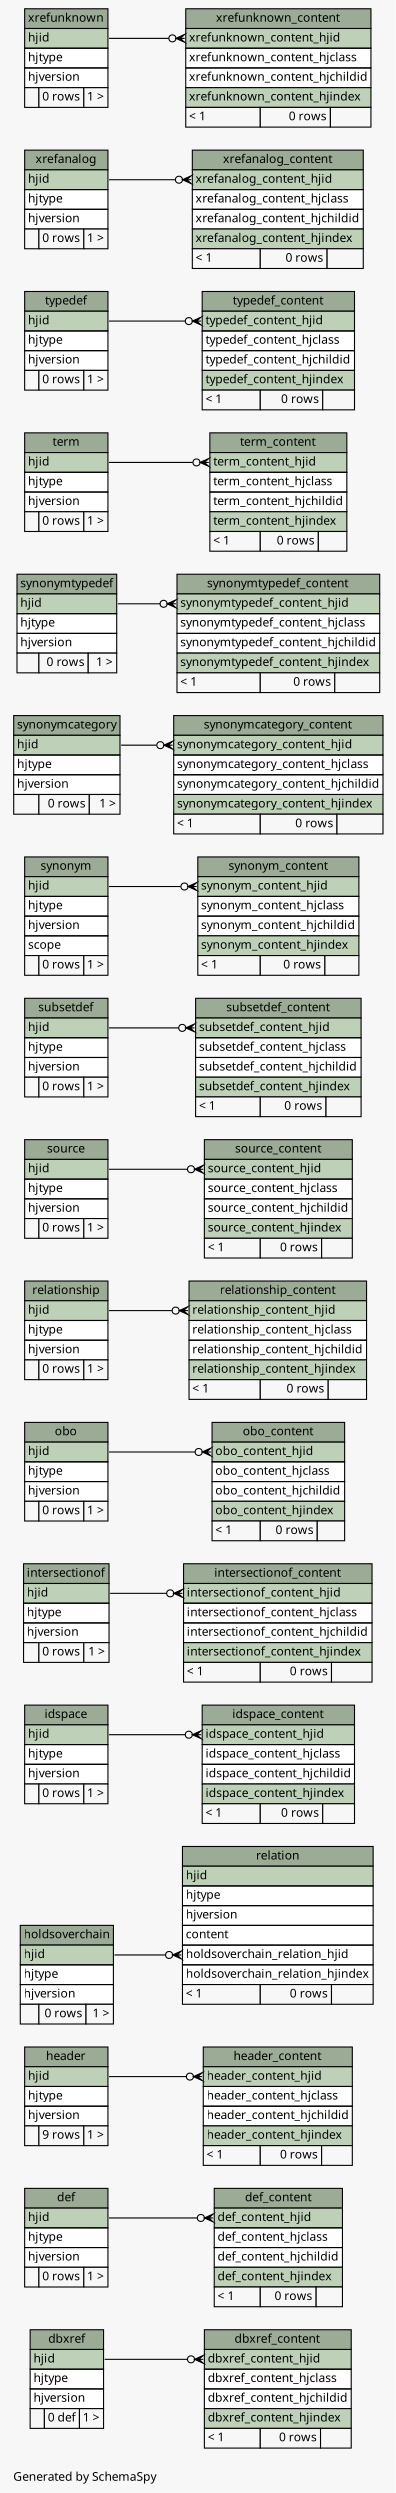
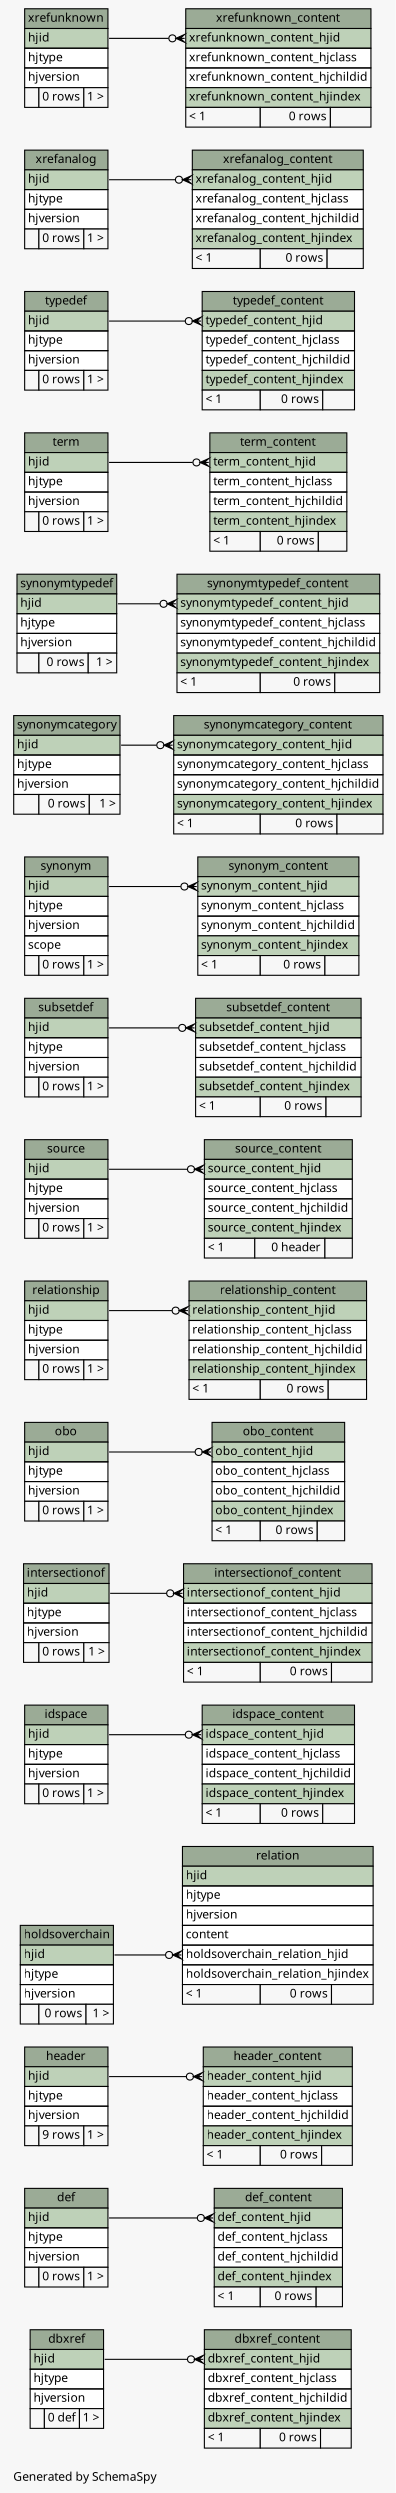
node "source_content": text "0 rows" -> "0 header"
